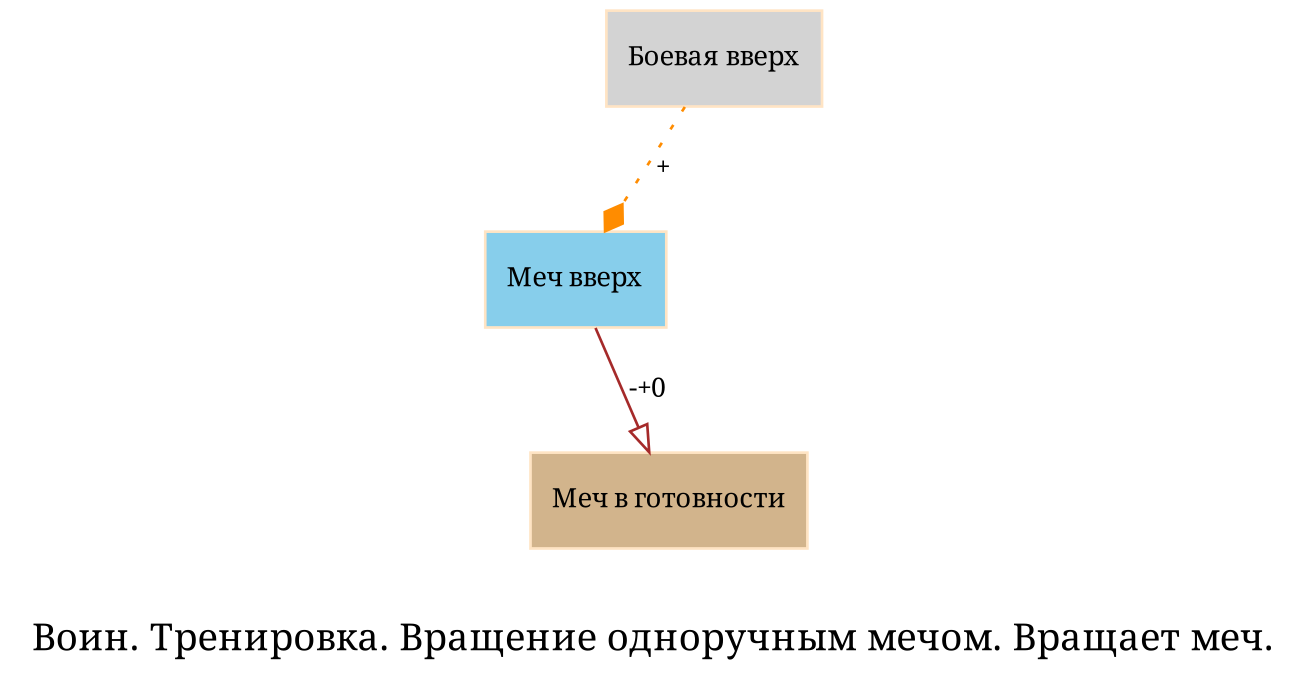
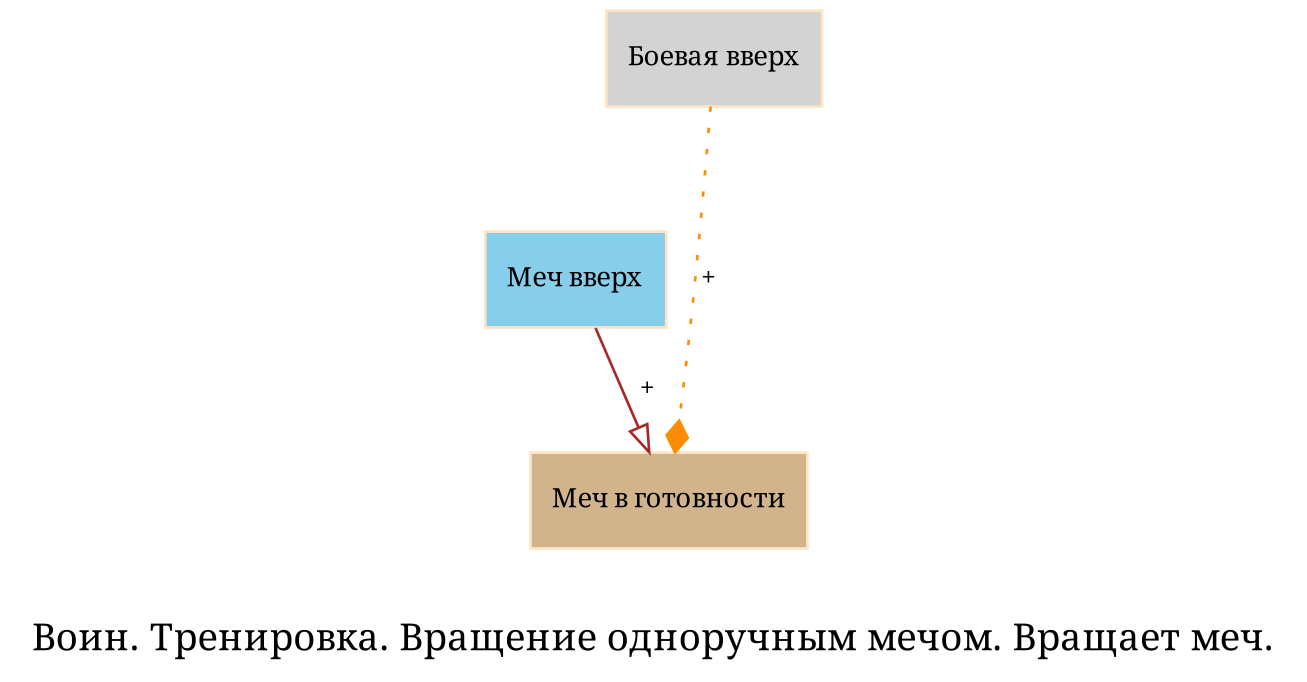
edge "Боевая вверх" -> "Меч вверх": now "Боевая вверх" -> "Меч в готовности"
edge "Меч вверх" -> "Меч в готовности": label "-+0" -> "+"
